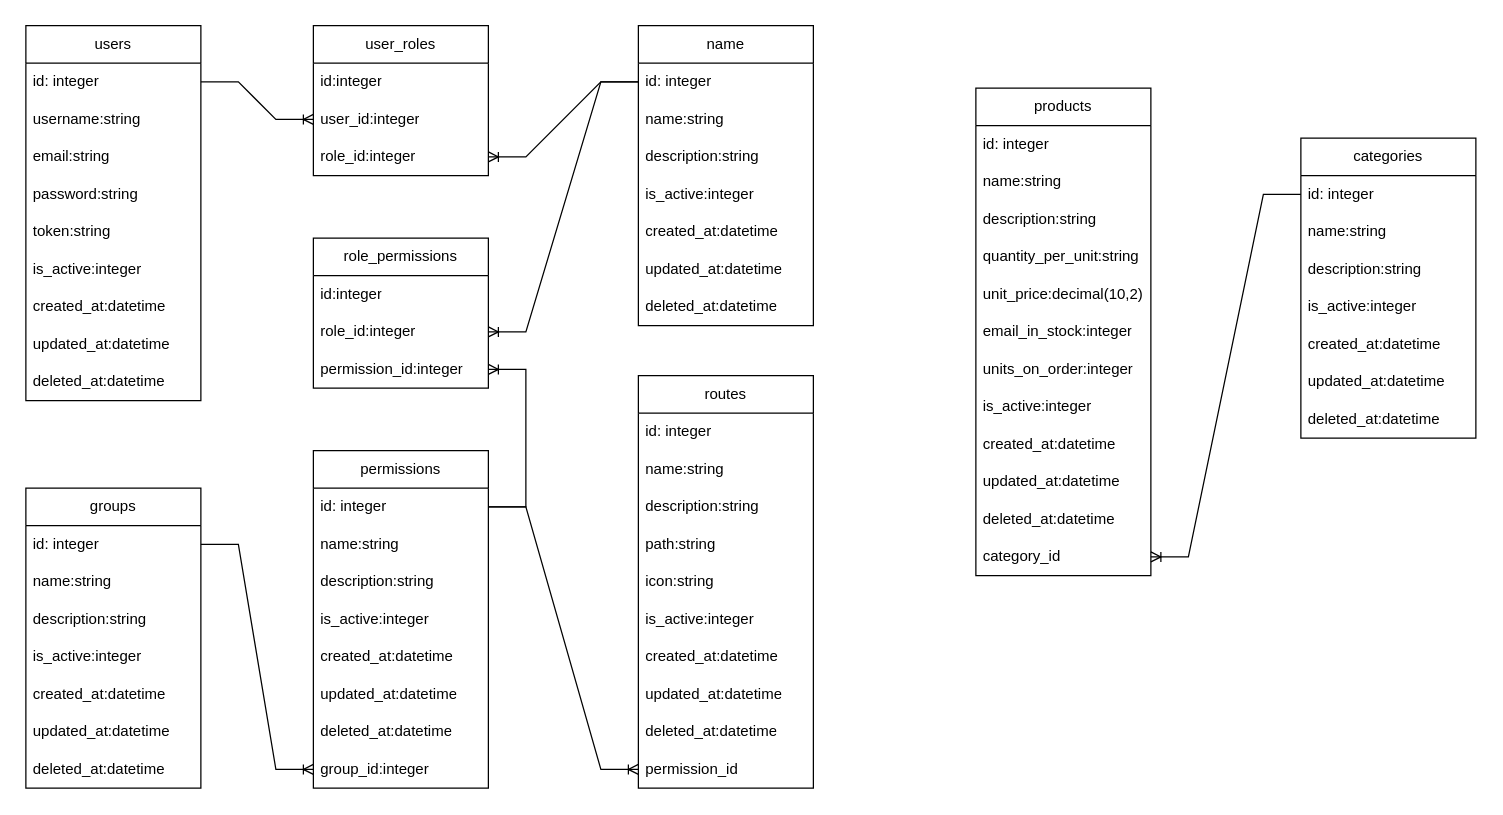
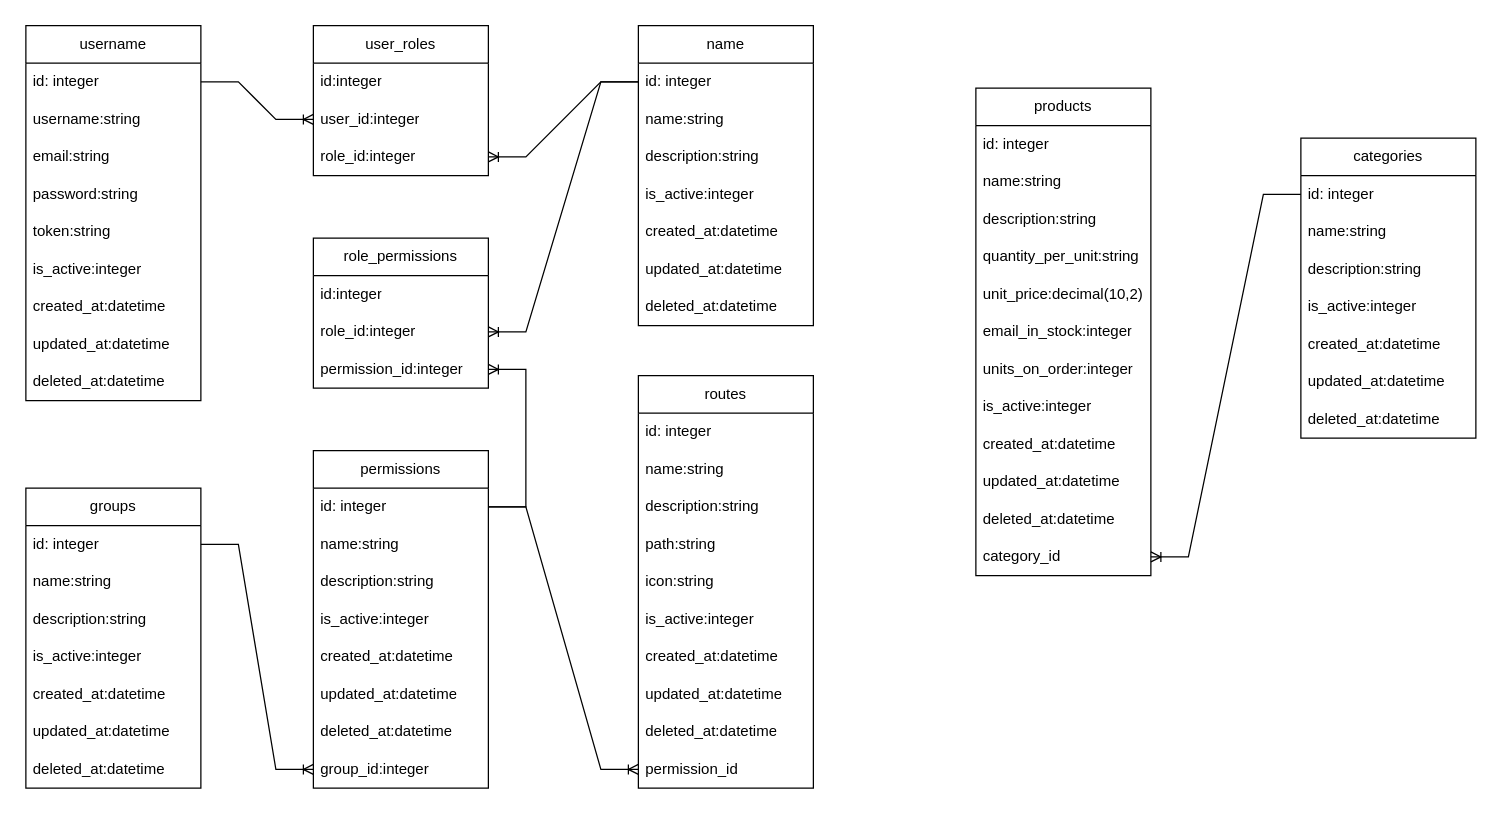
node "users": label "users" -> "username"
